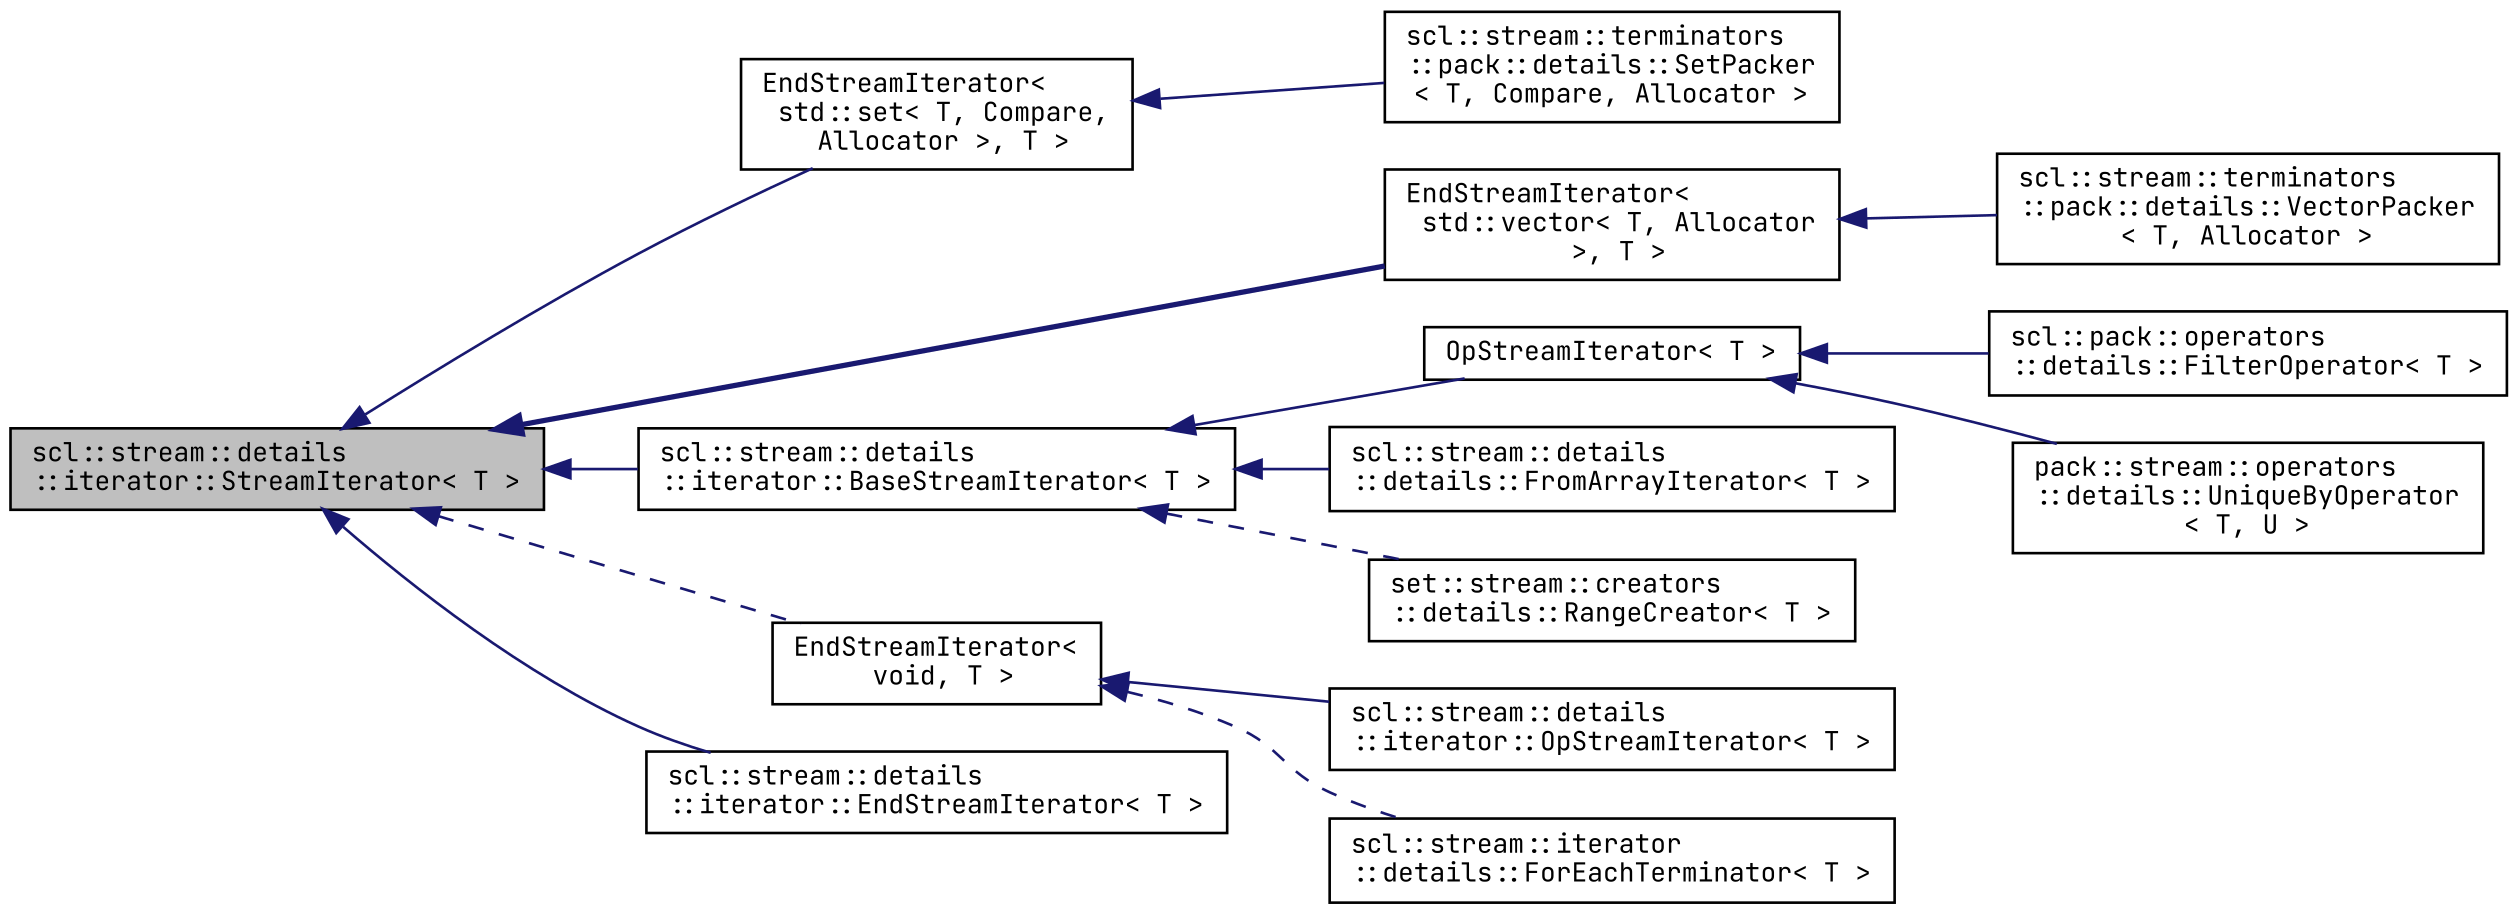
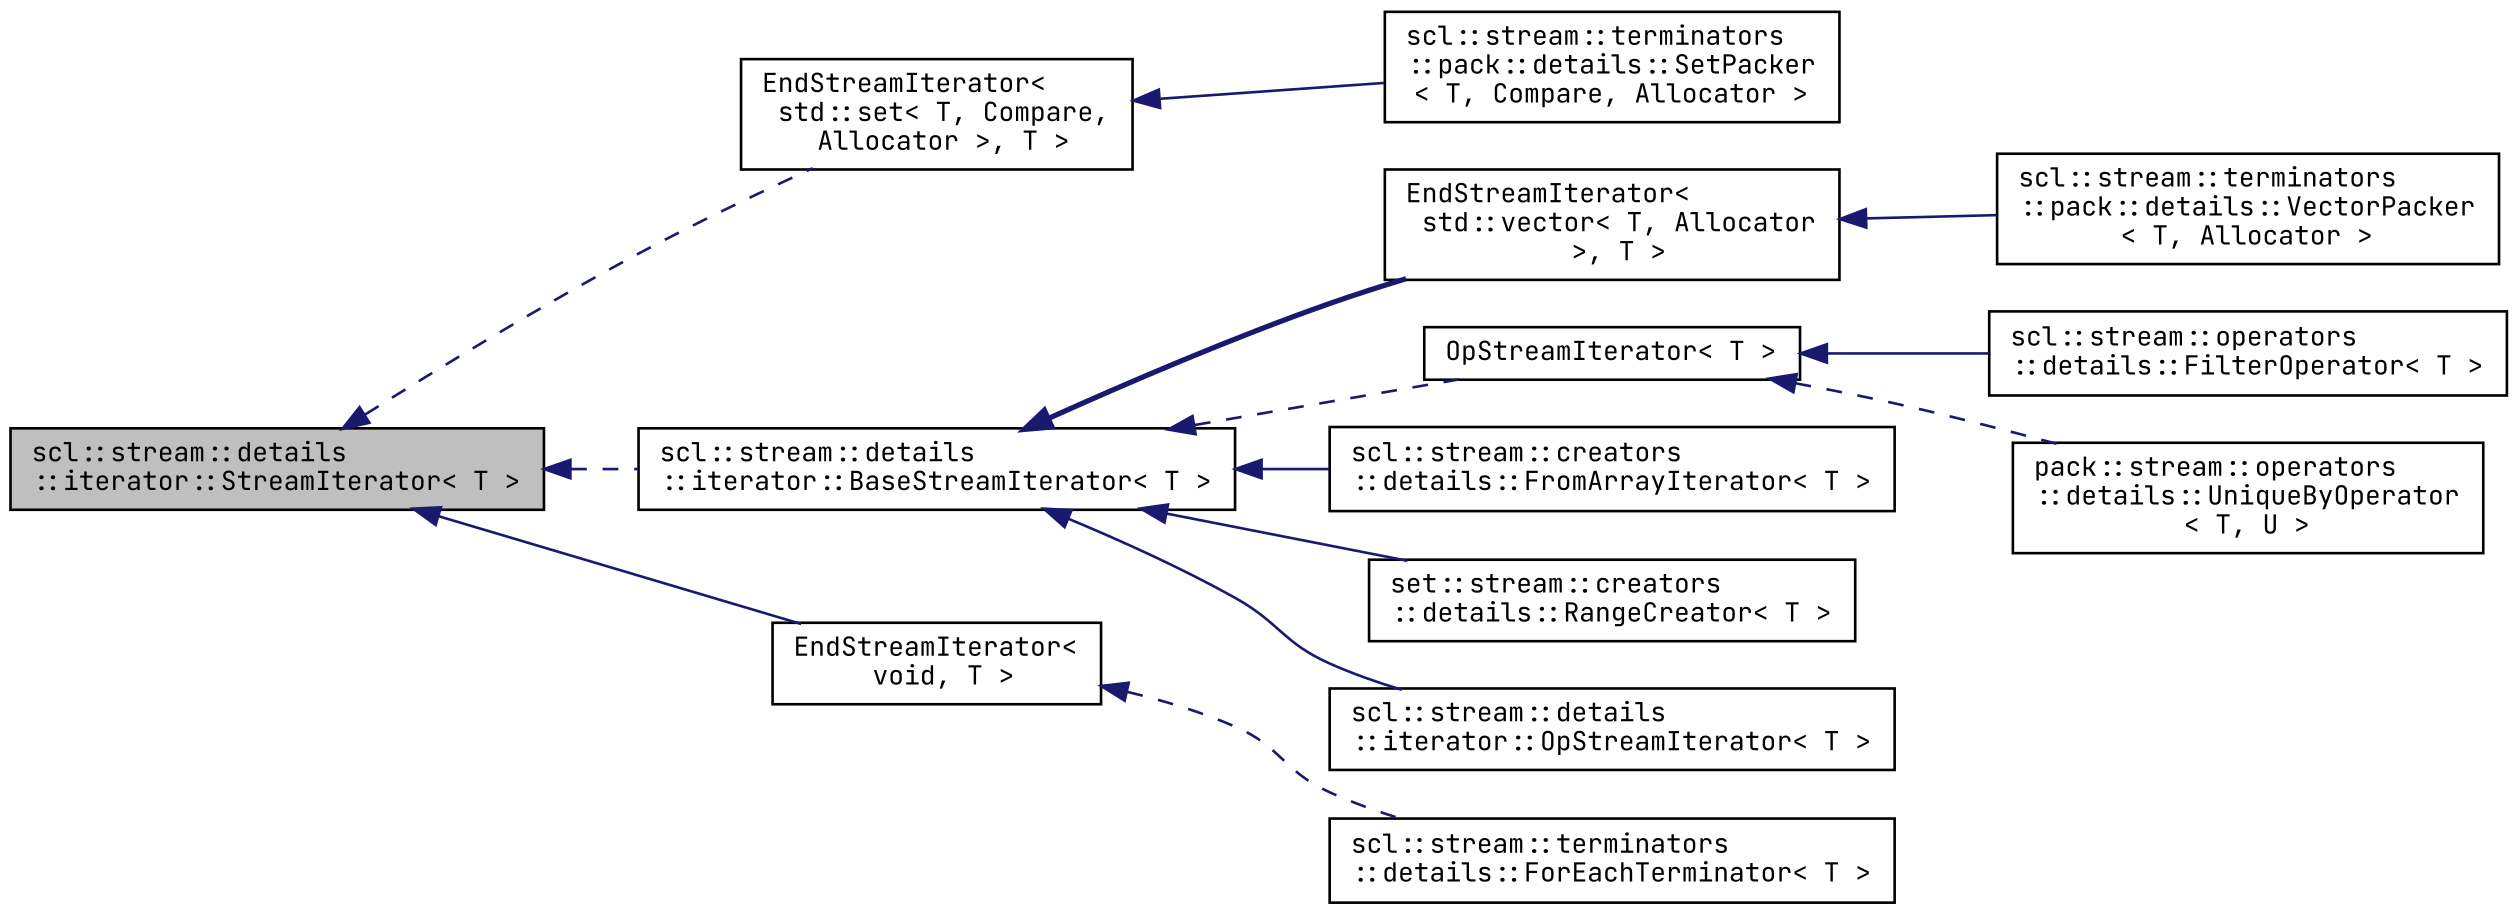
edge "EndStreamIterator< std::set< T, Compare, Allocator >, T >" -> "scl::stream::details ::iterator::StreamIterator< T >": style solid -> dashed
edge "EndStreamIterator< std::vector< T, Allocator >, T >" -> "scl::stream::details ::iterator::StreamIterator< T >": now "EndStreamIterator< std::vector< T, Allocator >, T >" -> "scl::stream::details ::iterator::BaseStreamIterator< T >"
node "scl::pack::operators ::details::FilterOperator< T >": label "scl::pack::operators ::details::FilterOperator< T >" -> "scl::stream::operators ::details::FilterOperator< T >"
edge "OpStreamIterator< T >" -> "scl::stream::details ::iterator::BaseStreamIterator< T >": style solid -> dashed
edge "pack::stream::operators ::details::UniqueByOperator < T, U >" -> "OpStreamIterator< T >": style solid -> dashed
edge "scl::stream::details ::iterator::BaseStreamIterator< T >" -> "scl::stream::details ::iterator::StreamIterator< T >": style solid -> dashed
node "scl::stream::details ::details::FromArrayIterator< T >": label "scl::stream::details ::details::FromArrayIterator< T >" -> "scl::stream::creators ::details::FromArrayIterator< T >"
edge "set::stream::creators ::details::RangeCreator< T >" -> "scl::stream::details ::iterator::BaseStreamIterator< T >": style dashed -> solid
edge "EndStreamIterator< void, T >" -> "scl::stream::details ::iterator::StreamIterator< T >": style dashed -> solid
edge "scl::stream::details ::iterator::OpStreamIterator< T >" -> "EndStreamIterator< void, T >": now "scl::stream::details ::iterator::OpStreamIterator< T >" -> "scl::stream::details ::iterator::BaseStreamIterator< T >"
node "scl::stream::details ::iterator::EndStreamIterator< T >": removed
node "scl::stream::iterator ::details::ForEachTerminator< T >": label "scl::stream::iterator ::details::ForEachTerminator< T >" -> "scl::stream::terminators ::details::ForEachTerminator< T >"
